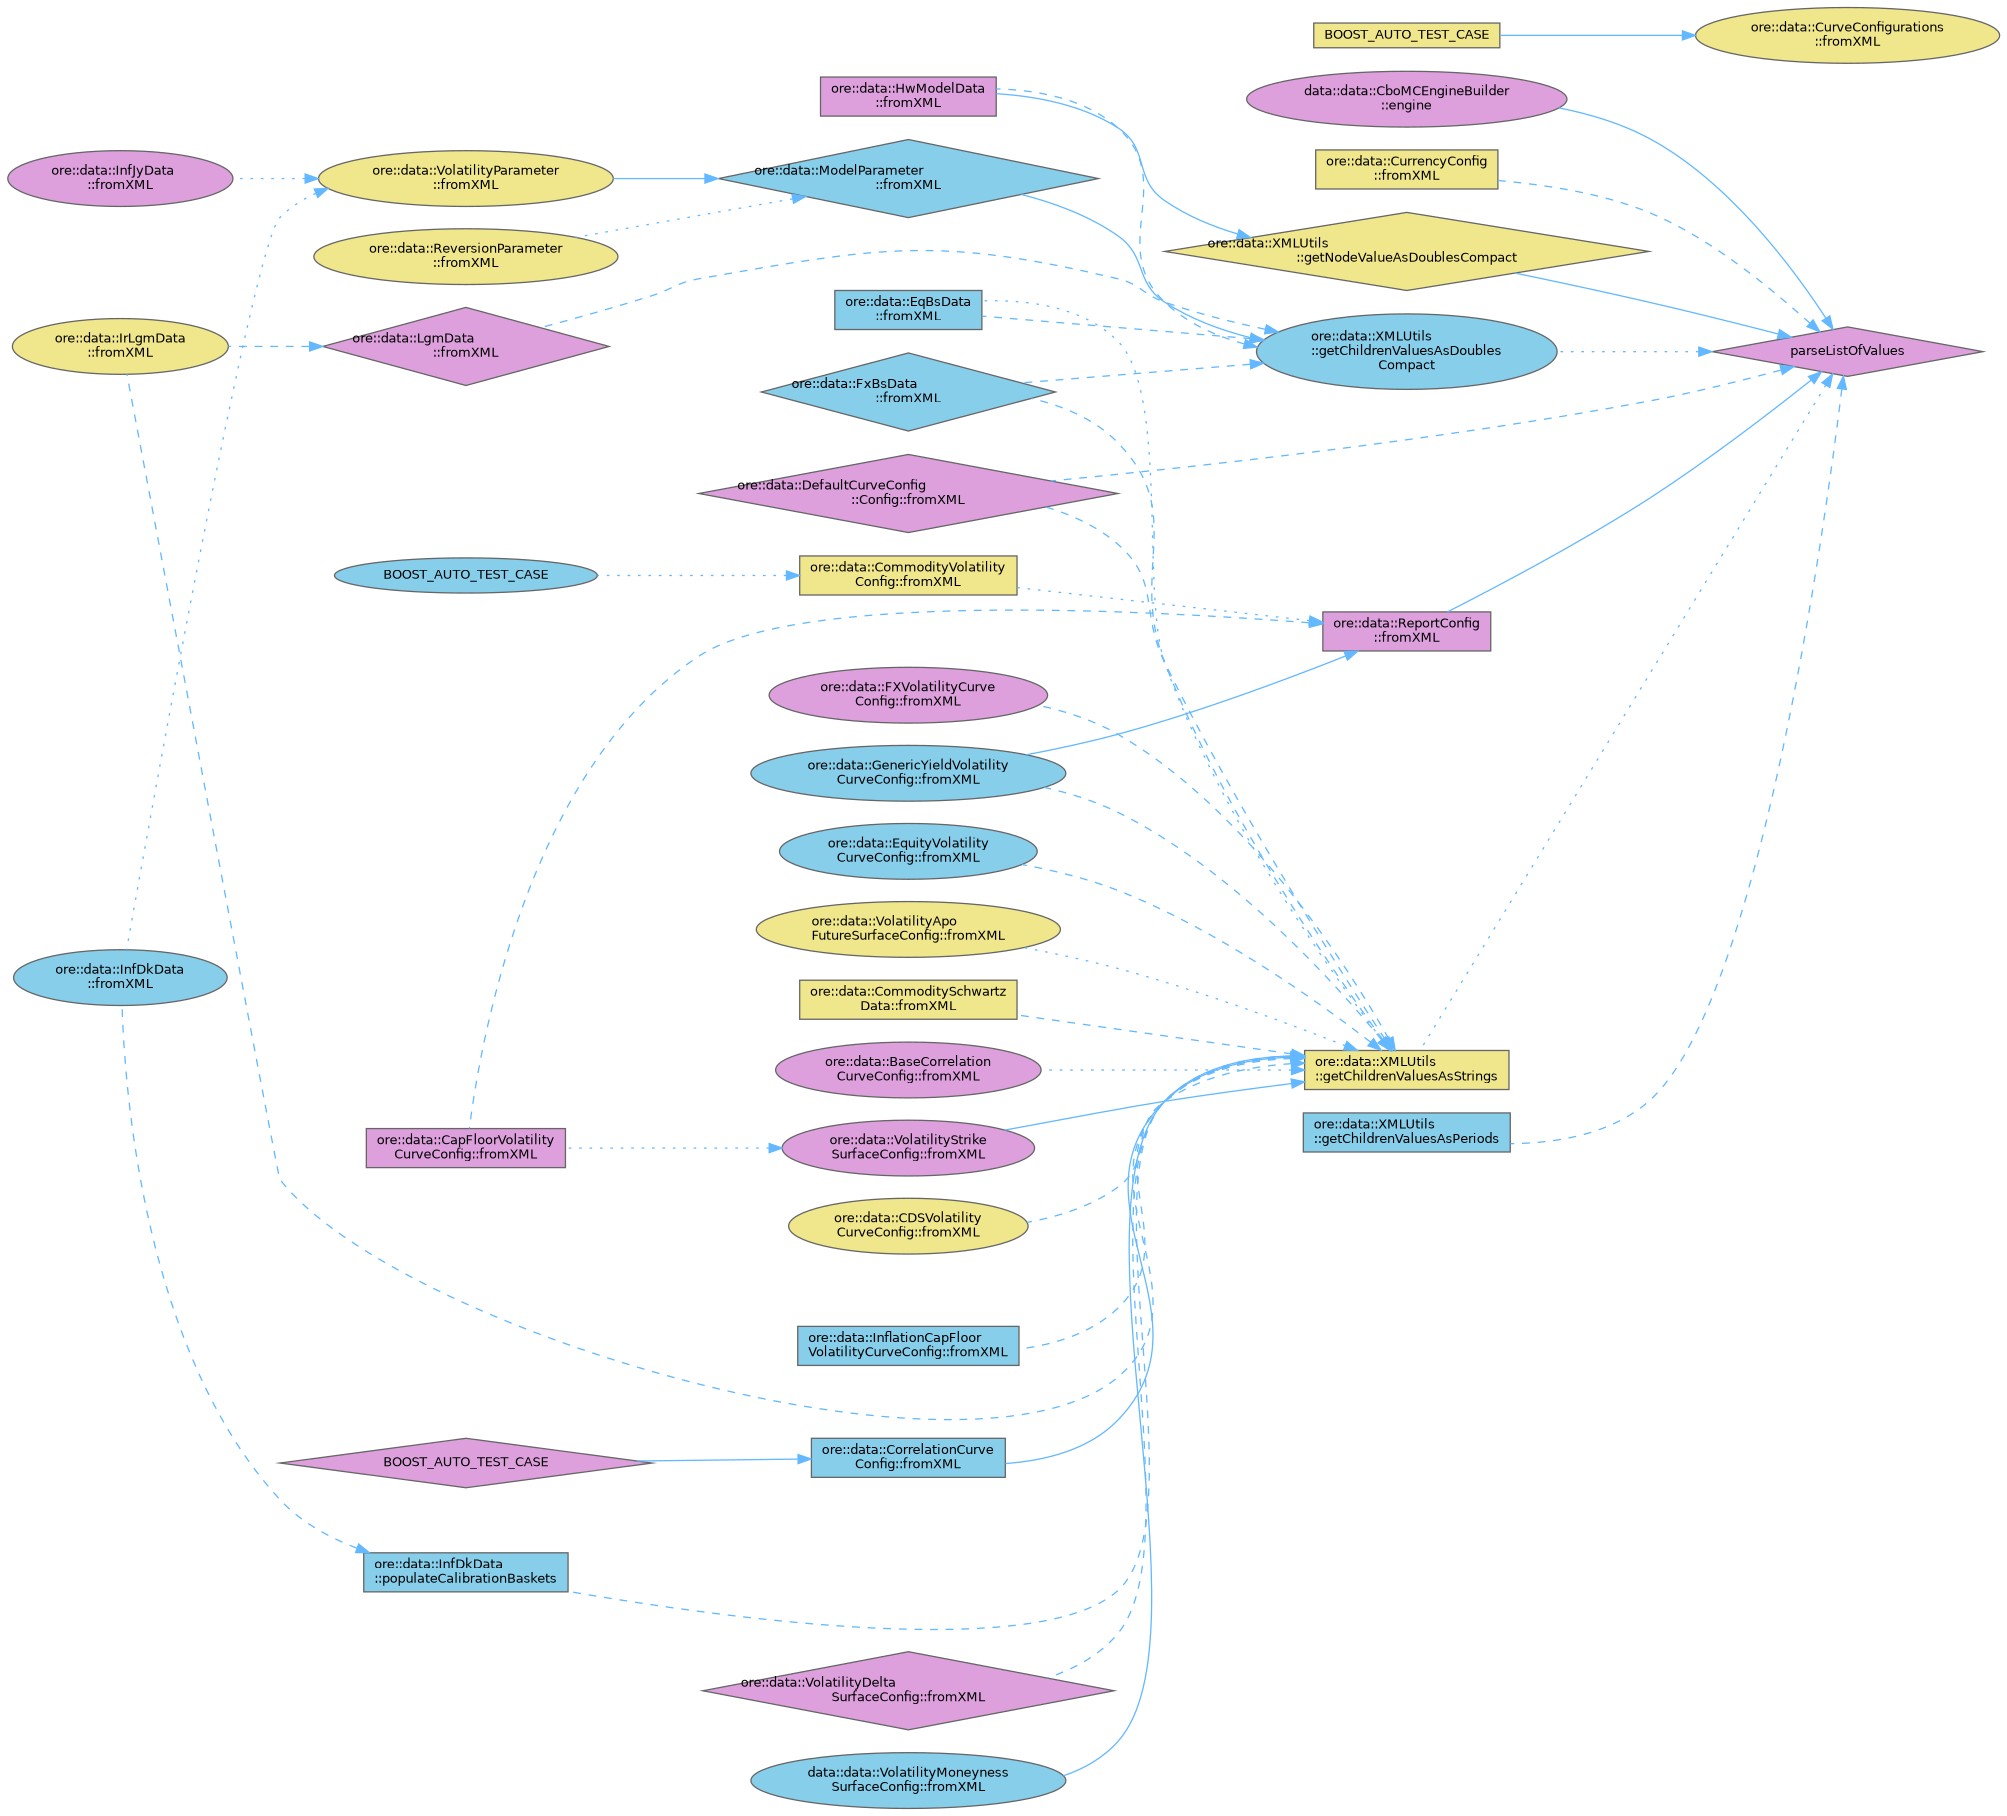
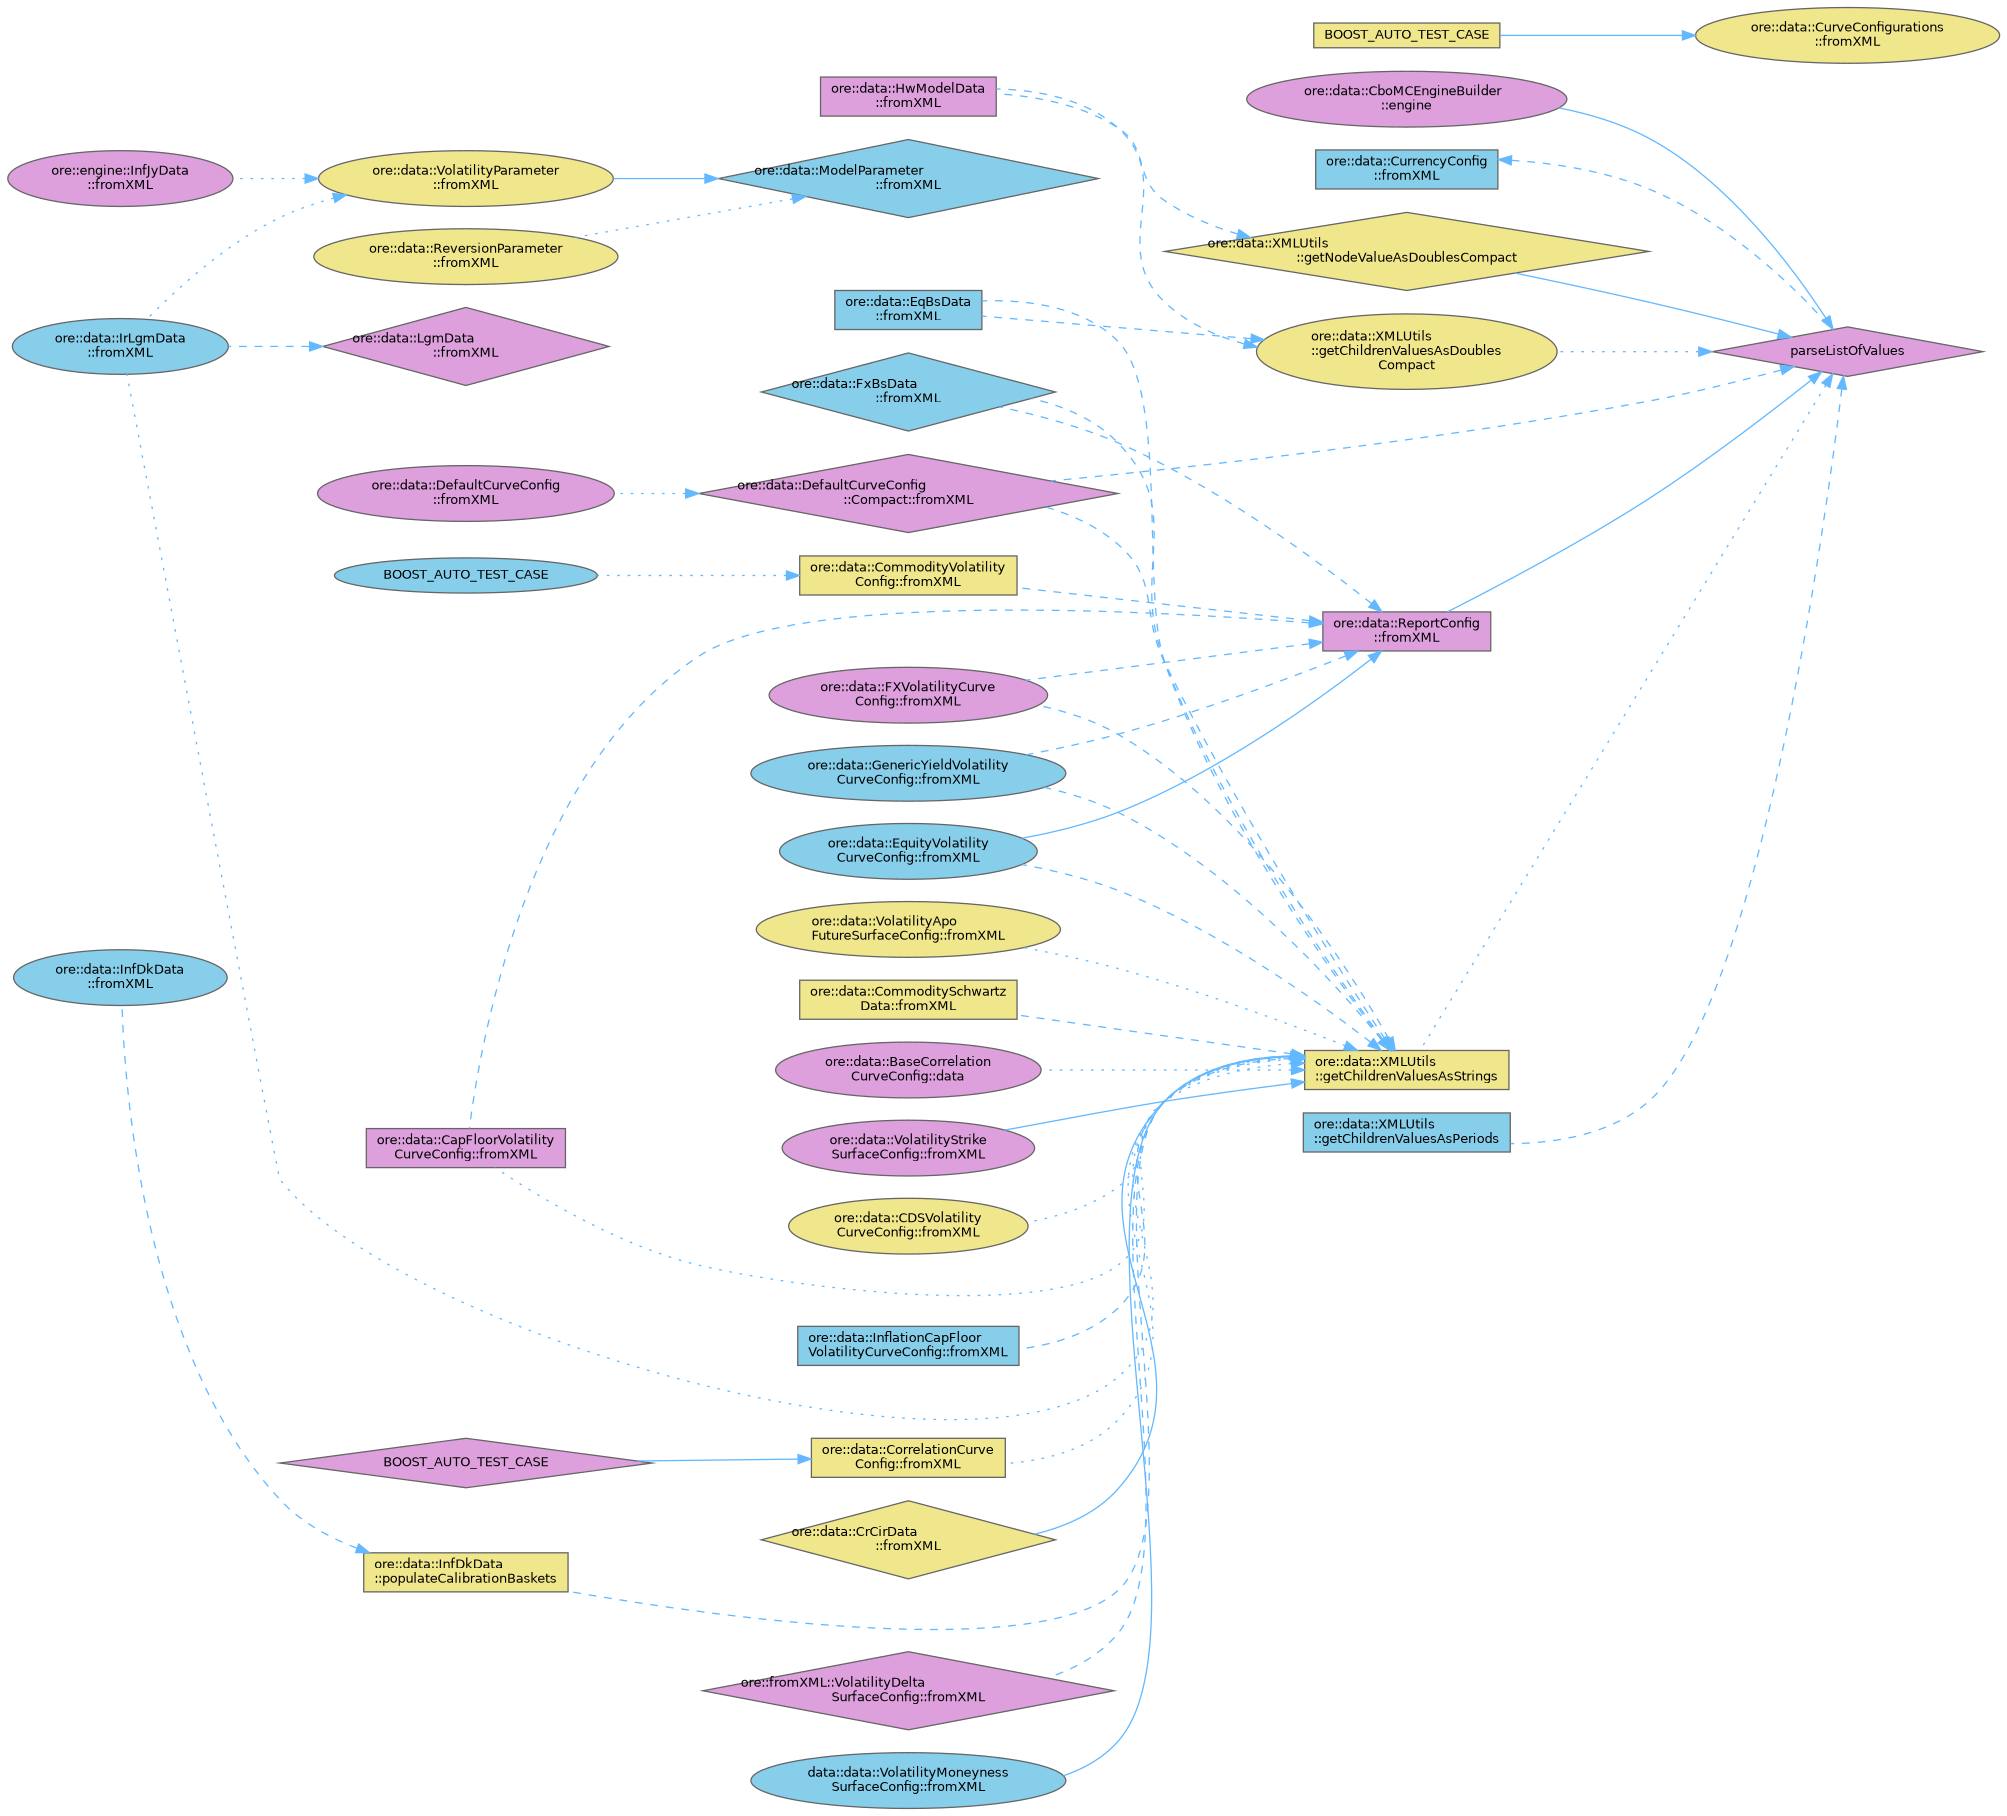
node "data::data::CboMCEngineBuilder ::engine": label "data::data::CboMCEngineBuilder ::engine" -> "ore::data::CboMCEngineBuilder ::engine"
node "ore::data::CurrencyConfig ::fromXML": fillcolor khaki -> skyblue
node "ore::data::InfJyData ::fromXML": label "ore::data::InfJyData ::fromXML" -> "ore::engine::InfJyData ::fromXML"
edge "ore::data::HwModelData ::fromXML" -> "ore::data::XMLUtils ::getNodeValueAsDoublesCompact": style solid -> dashed
edge "ore::data::CurrencyConfig ::fromXML" -> "parseListOfValues": reversed
edge "ore::data::LgmData ::fromXML" -> "ore::data::XMLUtils ::getChildrenValuesAsDoubles Compact": removed
edge "ore::data::ModelParameter ::fromXML" -> "ore::data::XMLUtils ::getChildrenValuesAsDoubles Compact": removed
node "ore::data::IrLgmData ::fromXML": fillcolor khaki -> skyblue
node "ore::data::XMLUtils ::getChildrenValuesAsDoubles Compact": fillcolor skyblue -> khaki
edge "ore::data::FxBsData ::fromXML" -> "ore::data::XMLUtils ::getChildrenValuesAsDoubles Compact": now "ore::data::FxBsData ::fromXML" -> "ore::data::ReportConfig ::fromXML"
edge "ore::data::EqBsData ::fromXML" -> "ore::data::XMLUtils ::getChildrenValuesAsStrings": style dotted -> dashed
node "ore::data::DefaultCurveConfig ::fromXML": added
node "ore::data::DefaultCurveConfig ::Config::fromXML": label "ore::data::DefaultCurveConfig ::Config::fromXML" -> "ore::data::DefaultCurveConfig ::Compact::fromXML"
edge "ore::data::InfDkData ::fromXML" -> "ore::data::VolatilityParameter ::fromXML": now "ore::data::IrLgmData ::fromXML" -> "ore::data::VolatilityParameter ::fromXML"
edge "ore::data::CommodityVolatility Config::fromXML" -> "ore::data::ReportConfig ::fromXML": style dotted -> dashed
edge "ore::data::FXVolatilityCurve Config::fromXML" -> "ore::data::ReportConfig ::fromXML": added
edge "ore::data::GenericYieldVolatility CurveConfig::fromXML" -> "ore::data::ReportConfig ::fromXML": style solid -> dashed
edge "ore::data::EquityVolatility CurveConfig::fromXML" -> "ore::data::ReportConfig ::fromXML": added
node "ore::data::BaseCorrelation CurveConfig::fromXML": label "ore::data::BaseCorrelation CurveConfig::fromXML" -> "ore::data::BaseCorrelation CurveConfig::data"
edge "ore::data::CapFloorVolatility CurveConfig::fromXML" -> "ore::data::VolatilityStrike SurfaceConfig::fromXML": now "ore::data::CapFloorVolatility CurveConfig::fromXML" -> "ore::data::XMLUtils ::getChildrenValuesAsStrings"
edge "ore::data::CDSVolatility CurveConfig::fromXML" -> "ore::data::XMLUtils ::getChildrenValuesAsStrings": style dashed -> dotted
edge "ore::data::CorrelationCurve Config::fromXML" -> "ore::data::XMLUtils ::getChildrenValuesAsStrings": style solid -> dotted
edge "ore::data::IrLgmData ::fromXML" -> "ore::data::XMLUtils ::getChildrenValuesAsStrings": style dashed -> dotted
node "ore::data::CorrelationCurve Config::fromXML": fillcolor skyblue -> khaki
node "ore::data::CrCirData ::fromXML": added
node "ore::data::InfDkData ::populateCalibrationBaskets": fillcolor skyblue -> khaki
node "ore::data::VolatilityDelta SurfaceConfig::fromXML": label "ore::data::VolatilityDelta SurfaceConfig::fromXML" -> "ore::fromXML::VolatilityDelta SurfaceConfig::fromXML"
